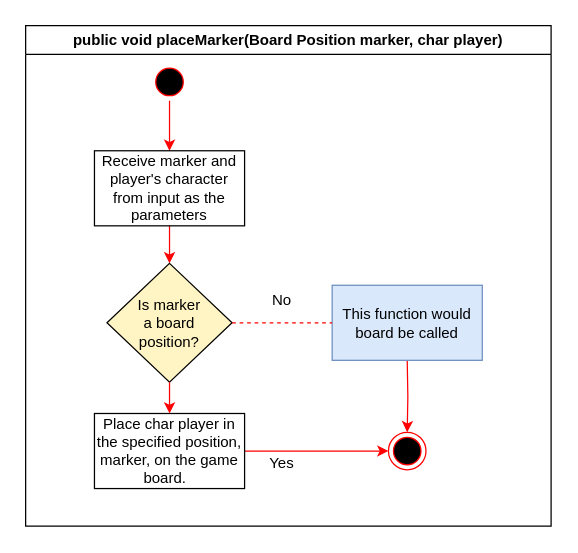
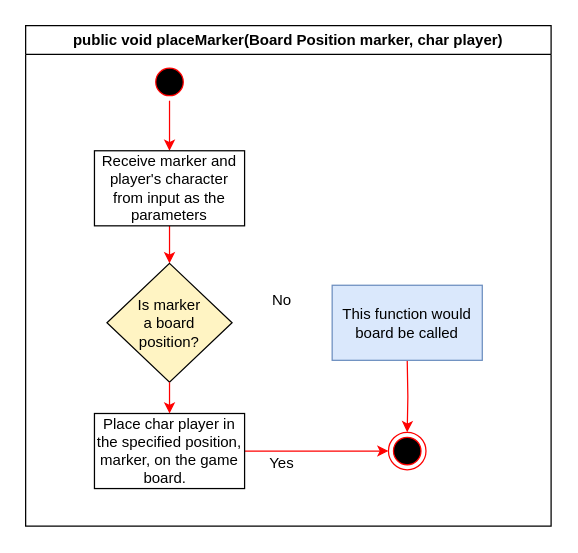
edge "Is marker a board position?" -- "This function would board be called": removed
